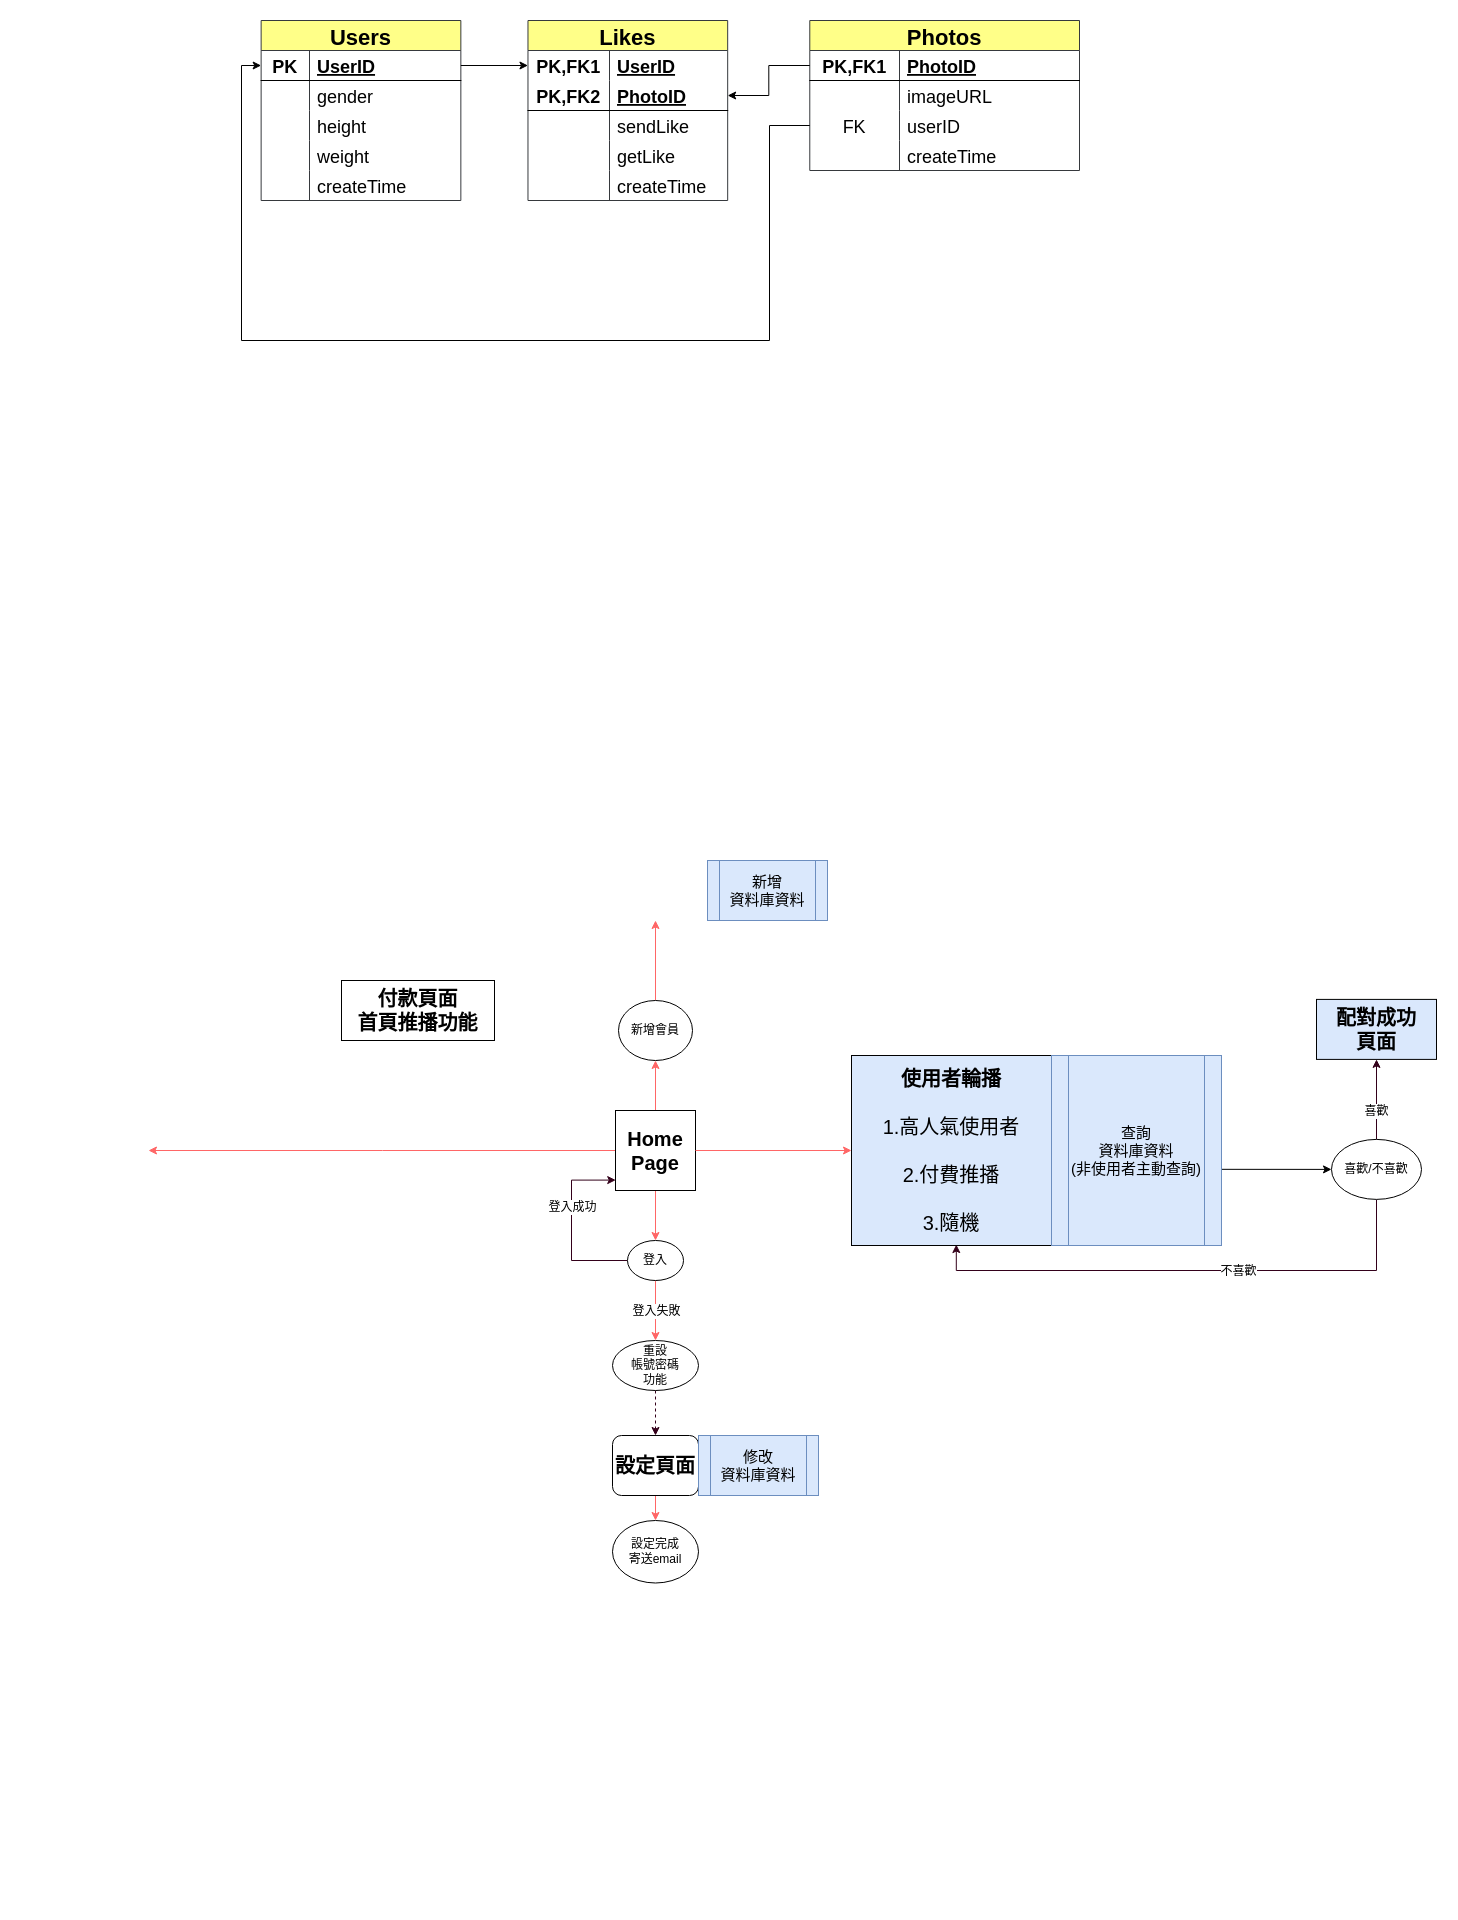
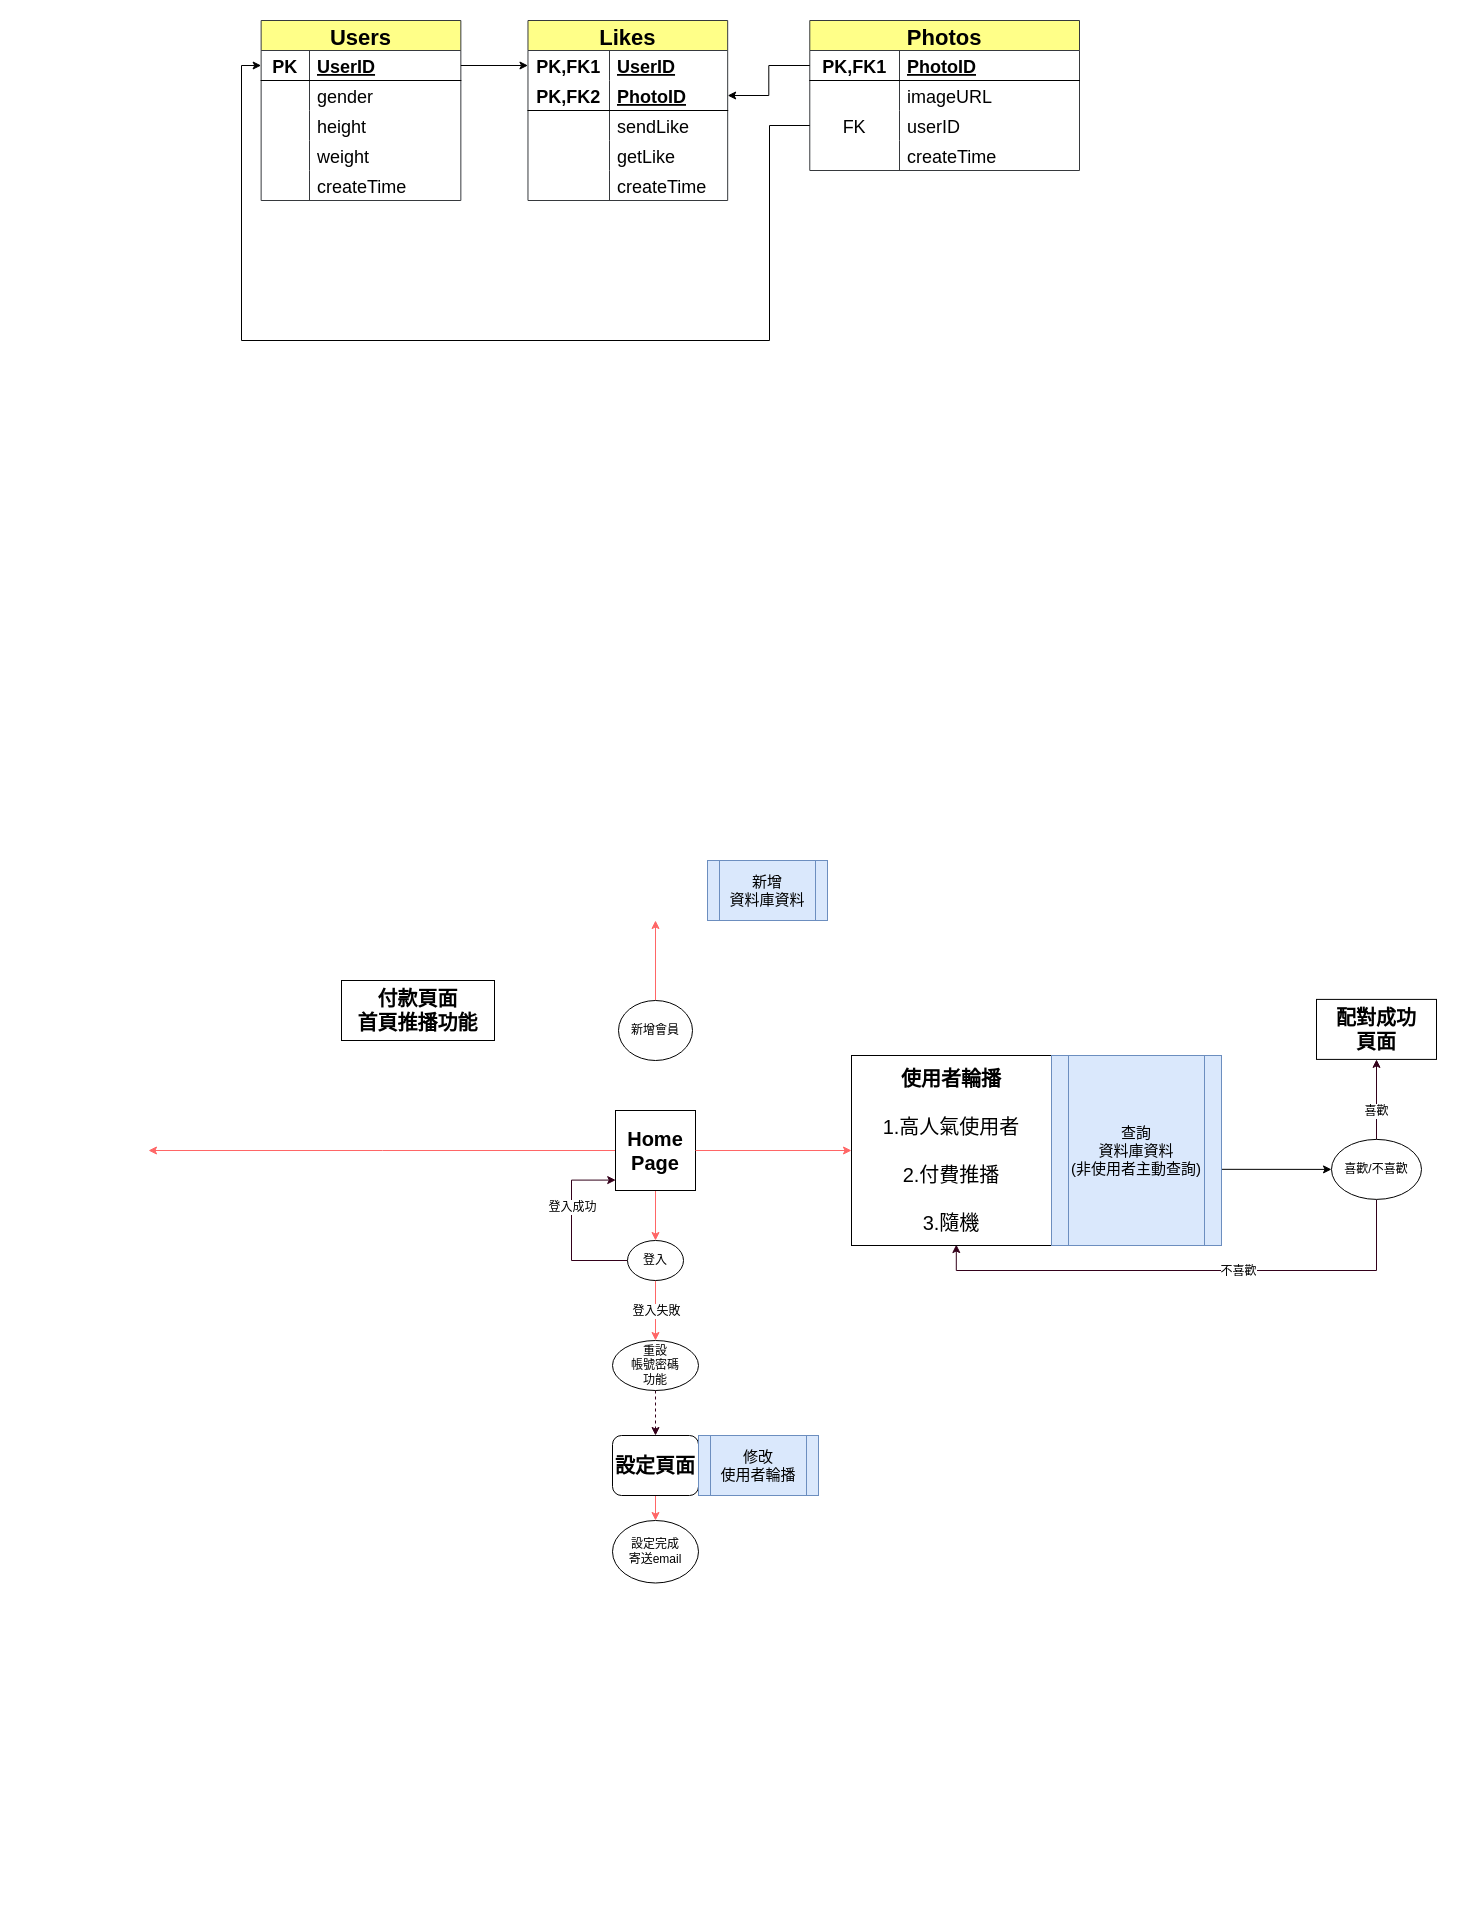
node "配對成功 頁面": fillcolor #dae8fc -> #ffffff
edge "HomePage" -> "新增會員": removed
node "使用者輪播 1.高人氣使用者 2.付費推播 3.隨機": fillcolor #dae8fc -> #ffffff
node "修改 資料庫資料": label "修改 資料庫資料" -> "修改 使用者輪播"
